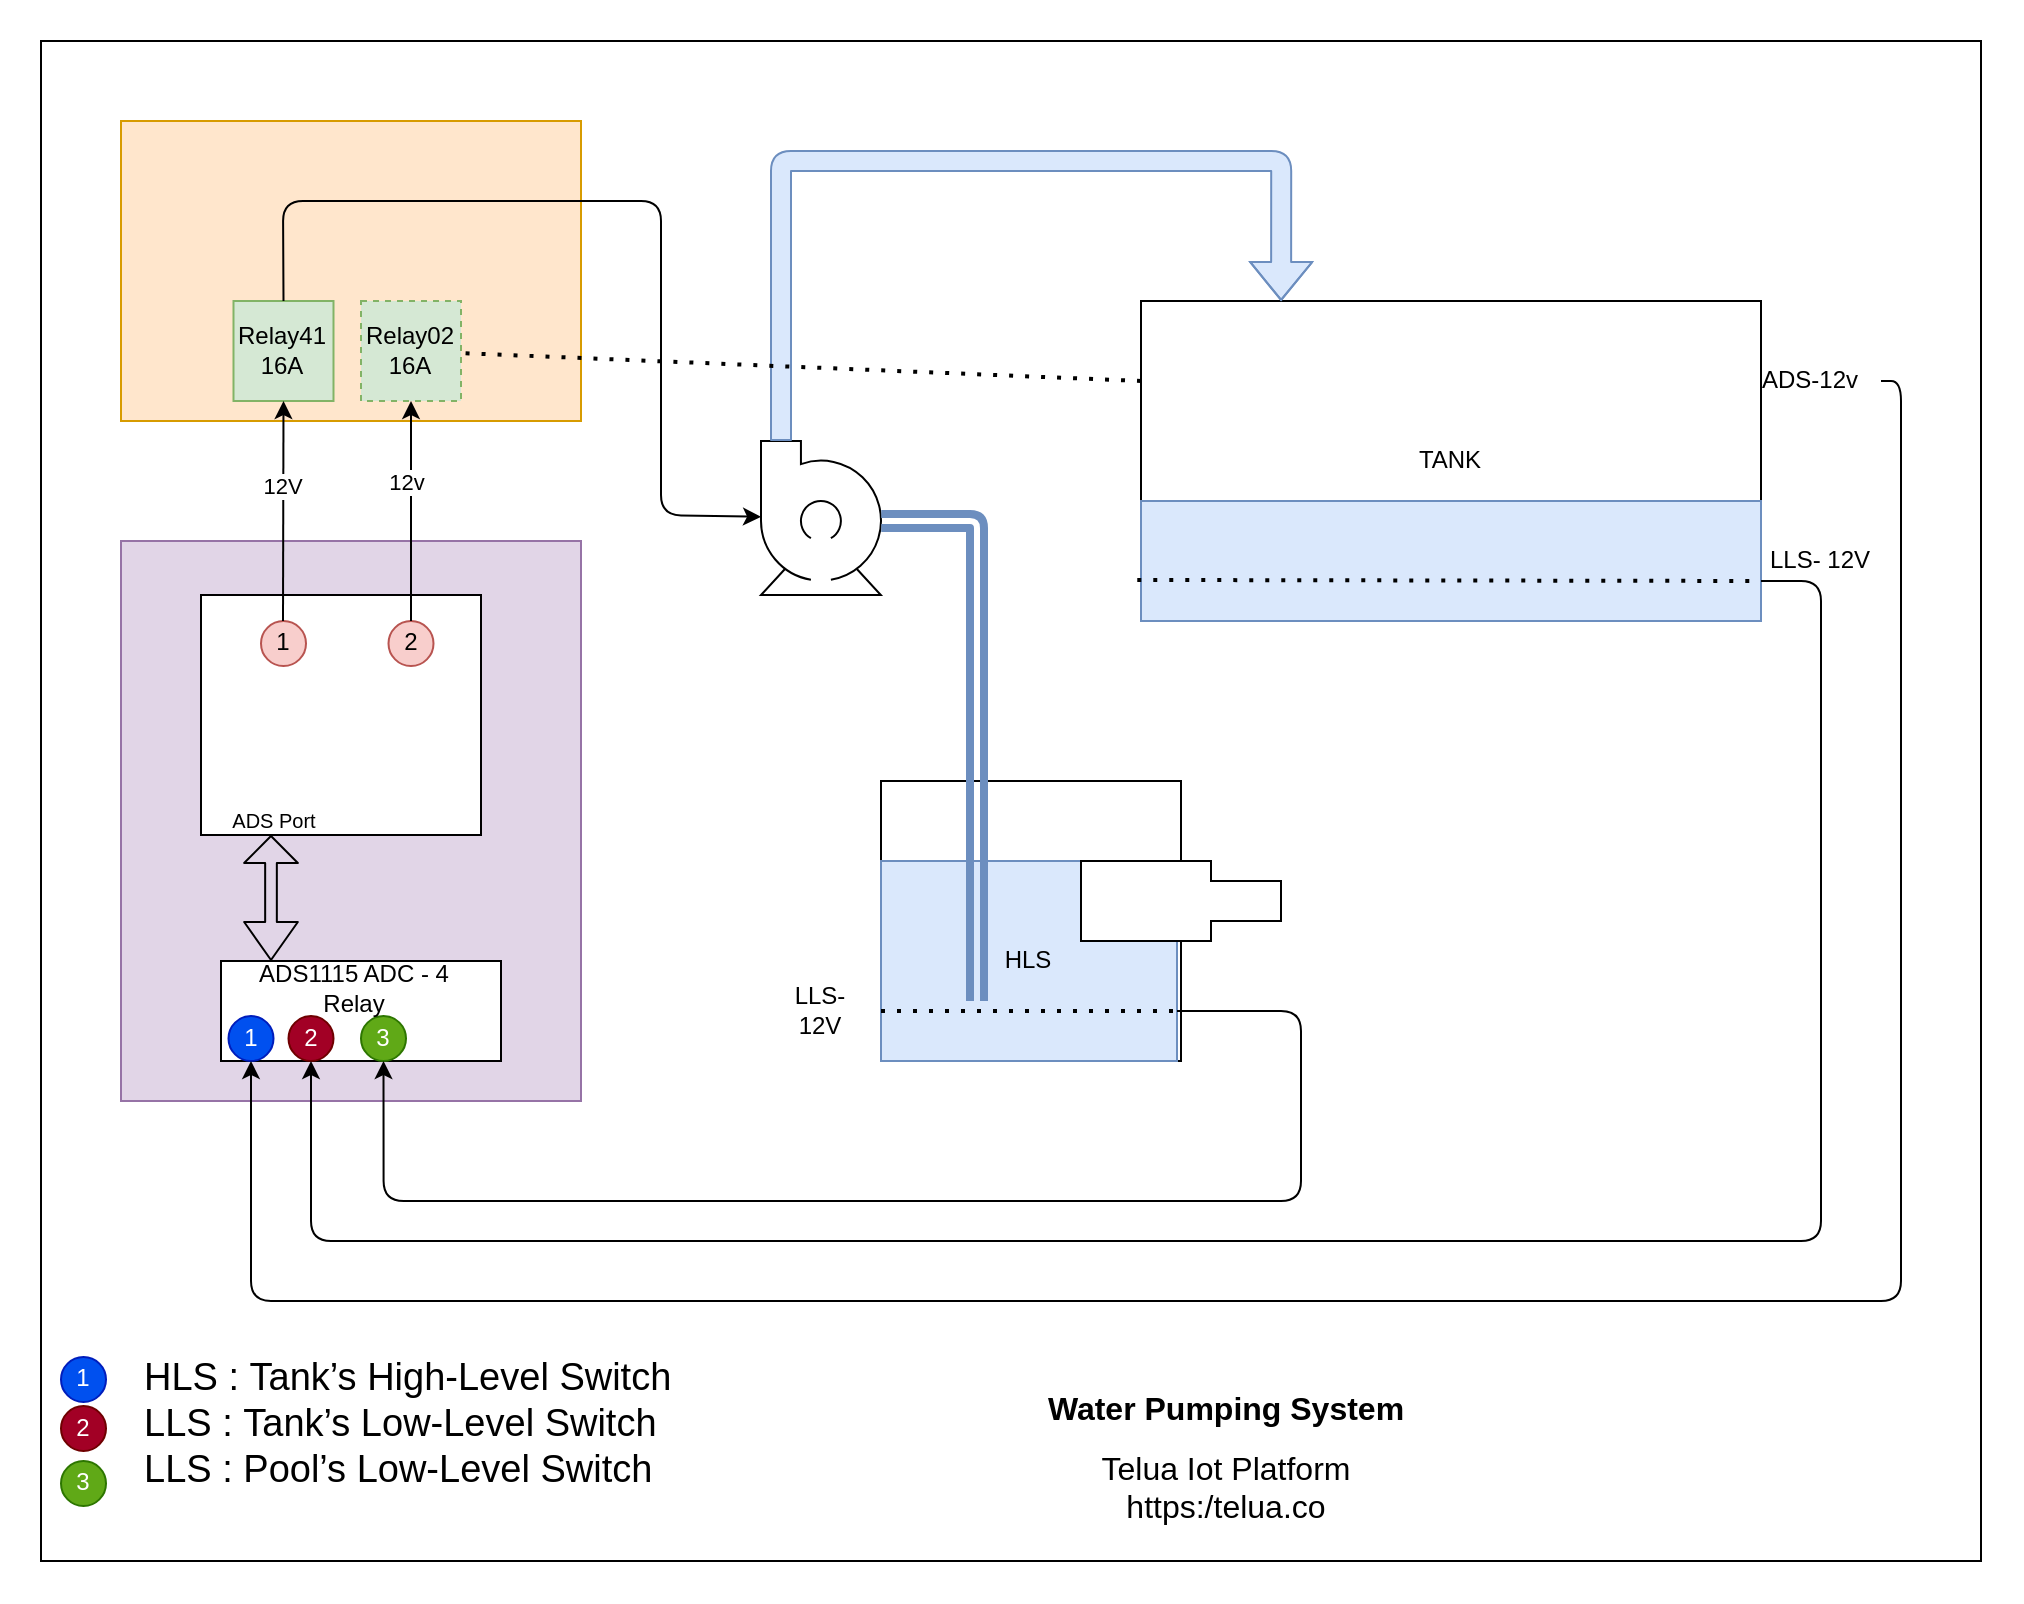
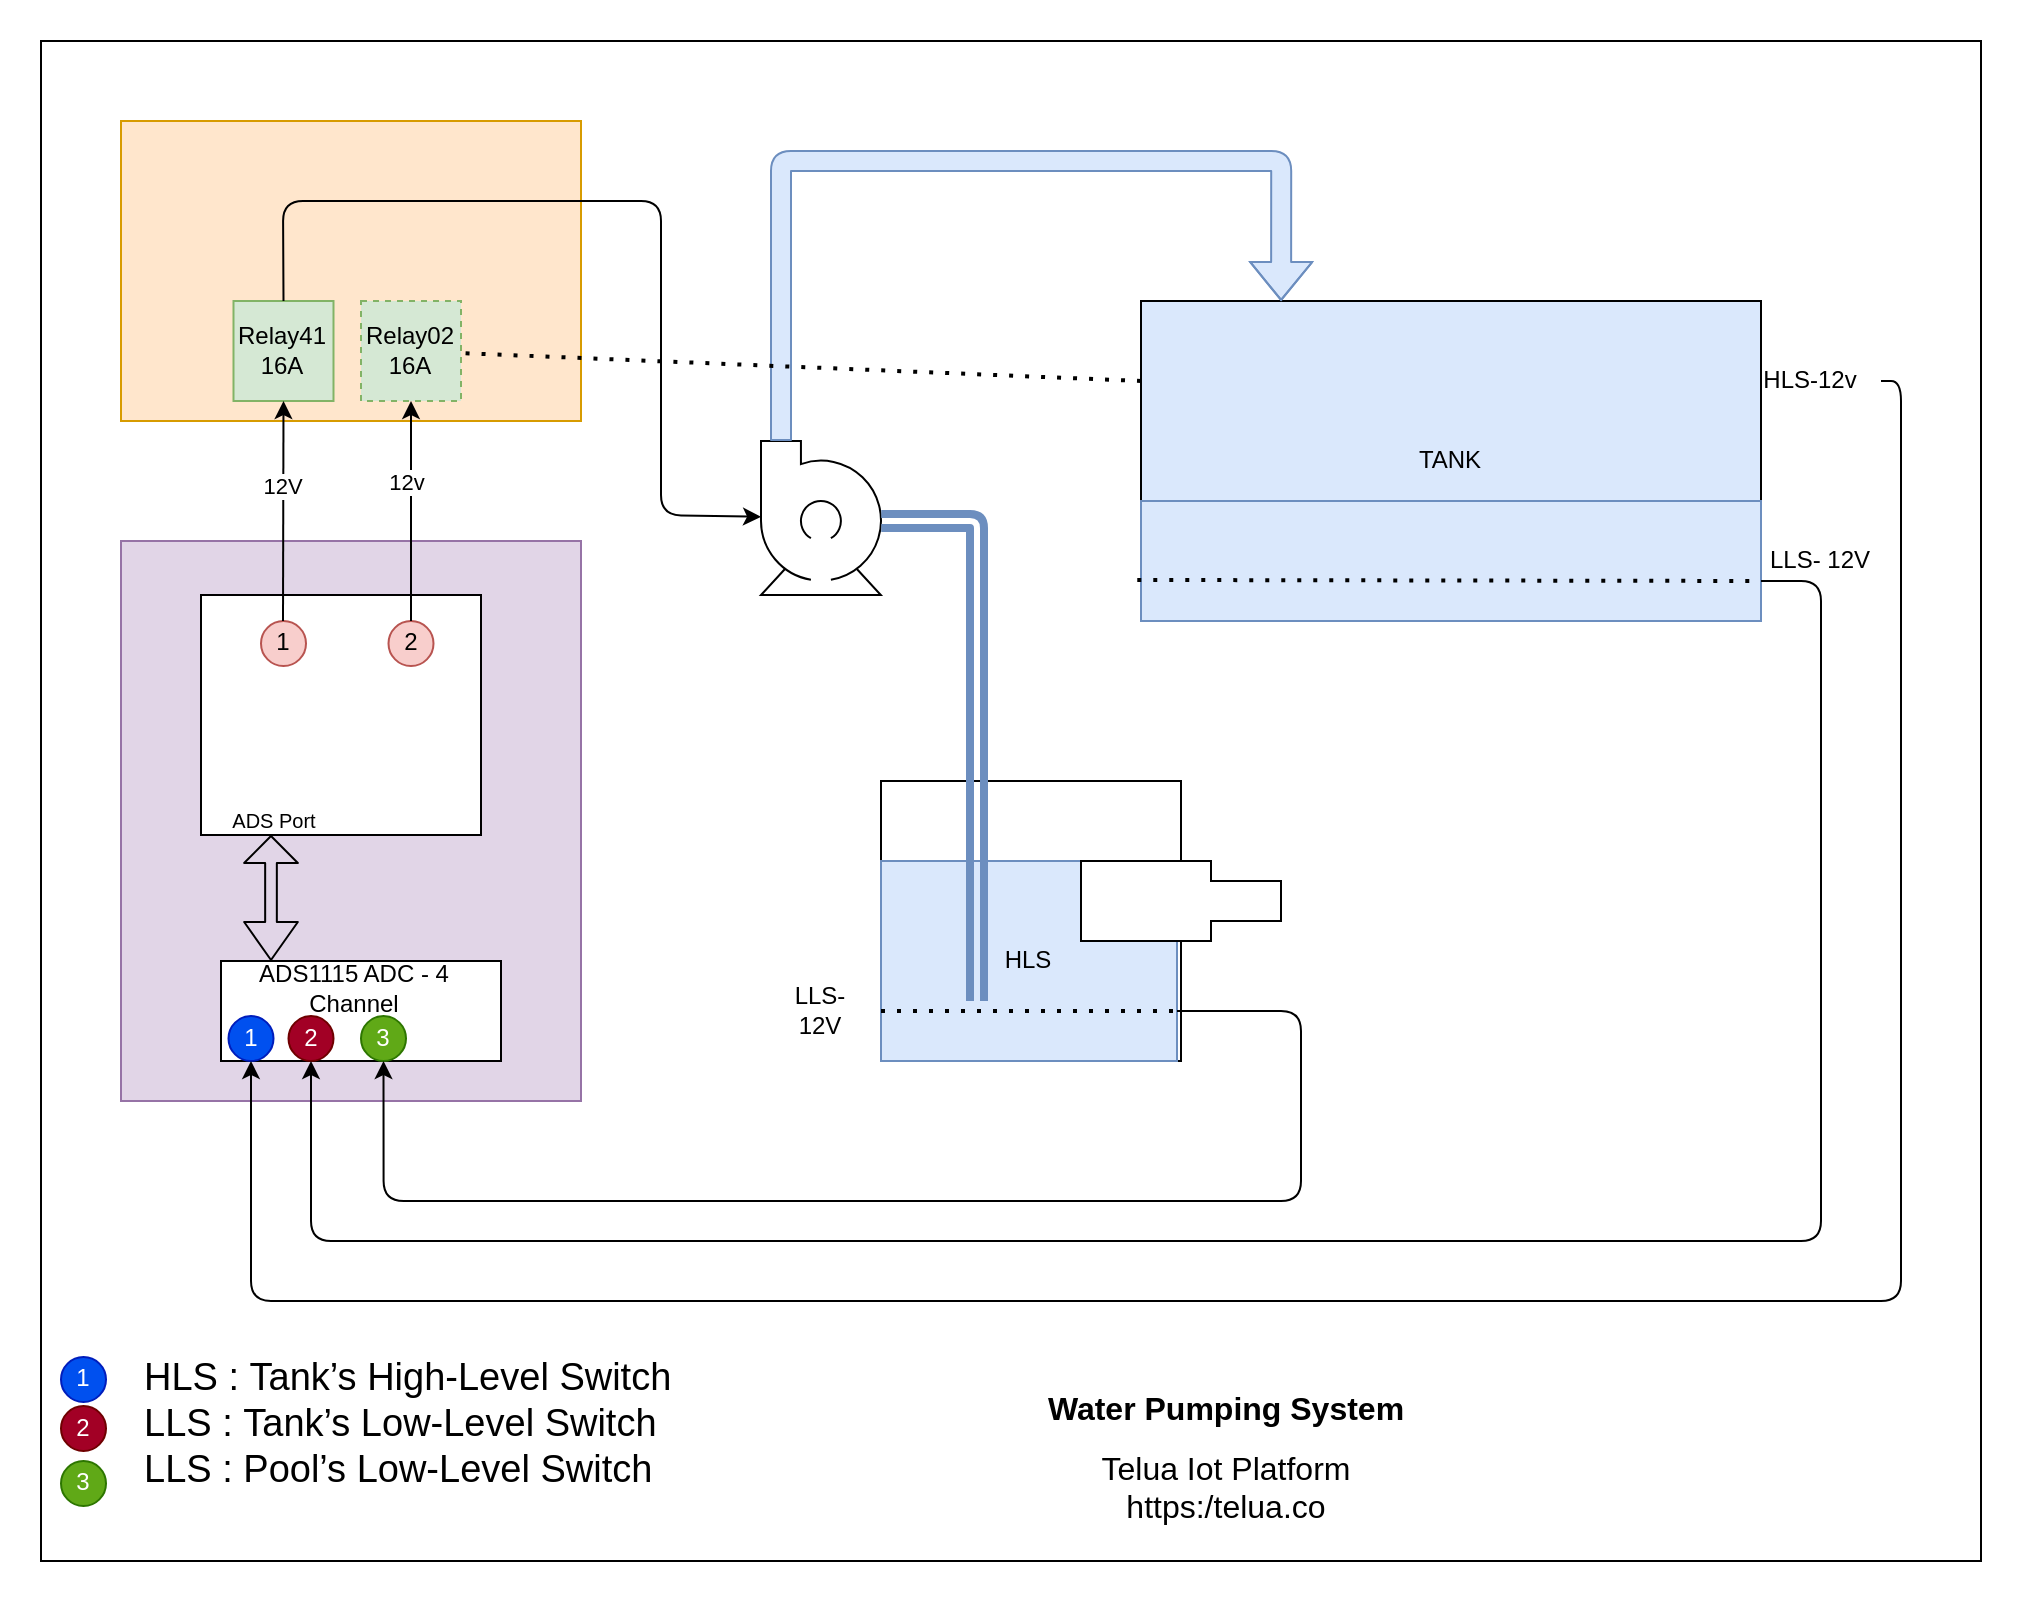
node "ADS-12v": label "ADS-12v" -> "HLS-12v"
node "TANK": fillcolor #ffffff -> #dae8fc
node "ADS1115 ADC - 4 Relay": label "ADS1115 ADC - 4 Relay" -> "ADS1115 ADC - 4 Channel"
